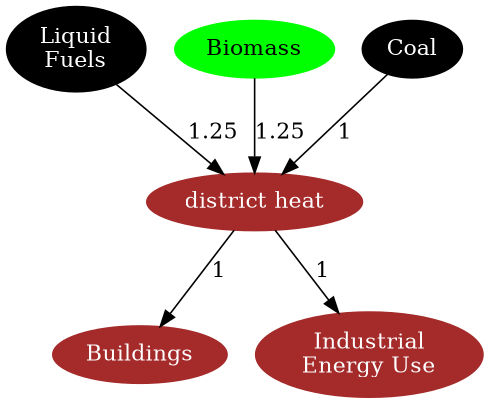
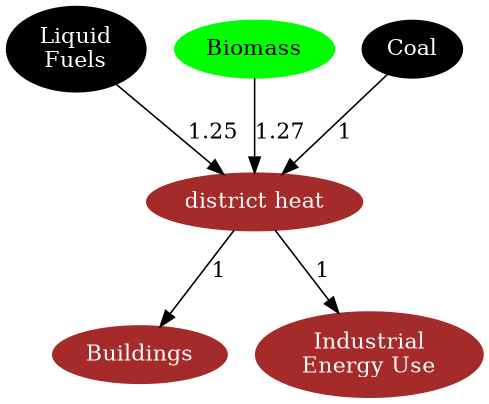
edge "Biomass" -> "district heat": label "1.25" -> "1.27"
